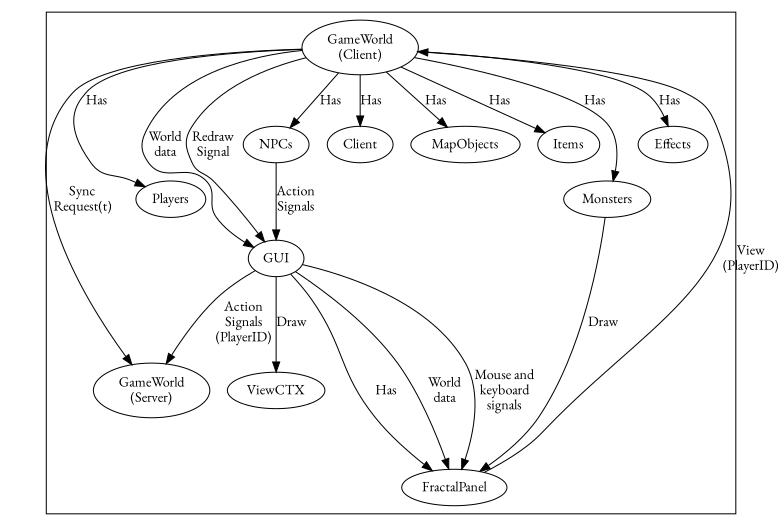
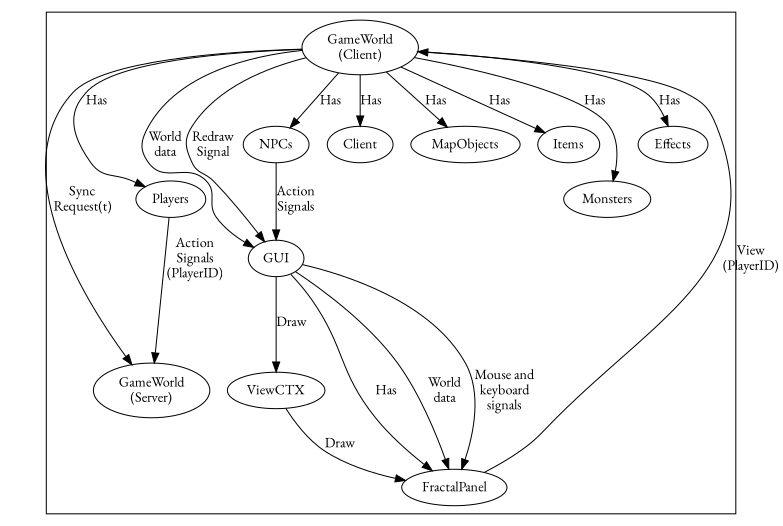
edge "GUI" -> "GameWorld (Server)": now "Players" -> "GameWorld (Server)"
edge "Monsters" -> "FractalPanel": now "ViewCTX" -> "FractalPanel"
